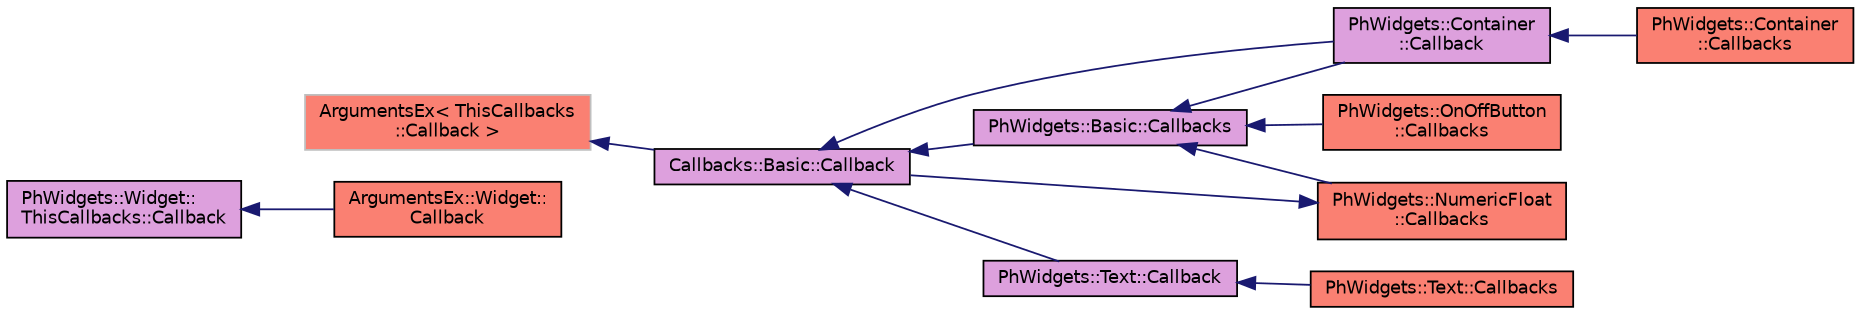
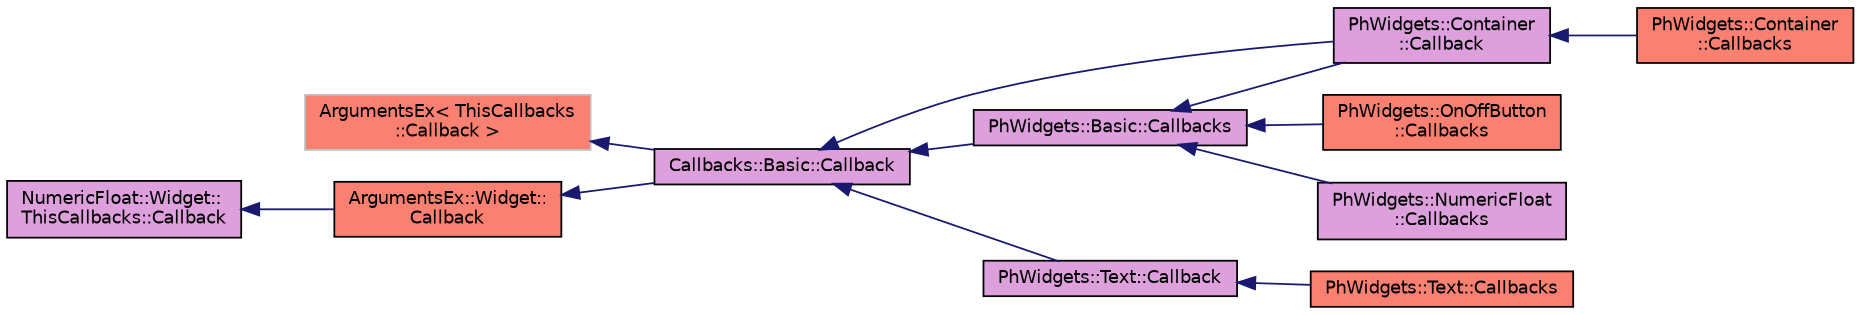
edge "Callbacks::Basic::Callback" -> "PhWidgets::NumericFloat ::Callbacks": now "Callbacks::Basic::Callback" -> "ArgumentsEx::Widget:: Callback"
node "PhWidgets::Widget:: ThisCallbacks::Callback": label "PhWidgets::Widget:: ThisCallbacks::Callback" -> "NumericFloat::Widget:: ThisCallbacks::Callback"
node "PhWidgets::NumericFloat ::Callbacks": fillcolor salmon -> plum
